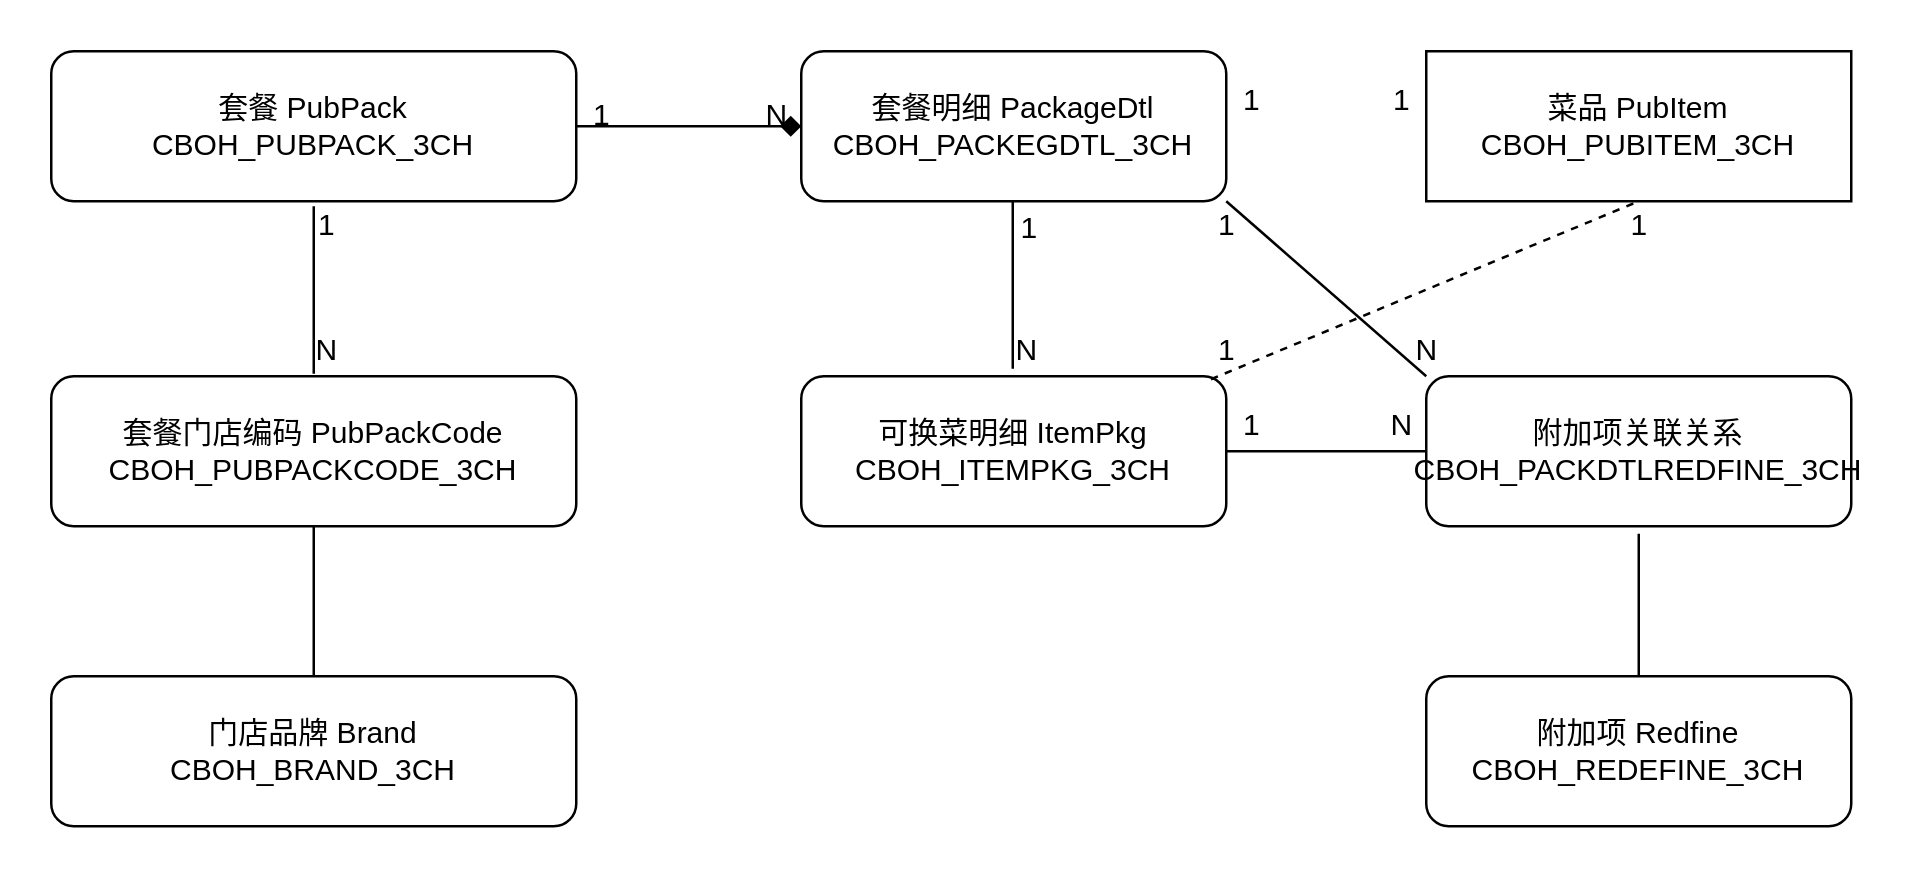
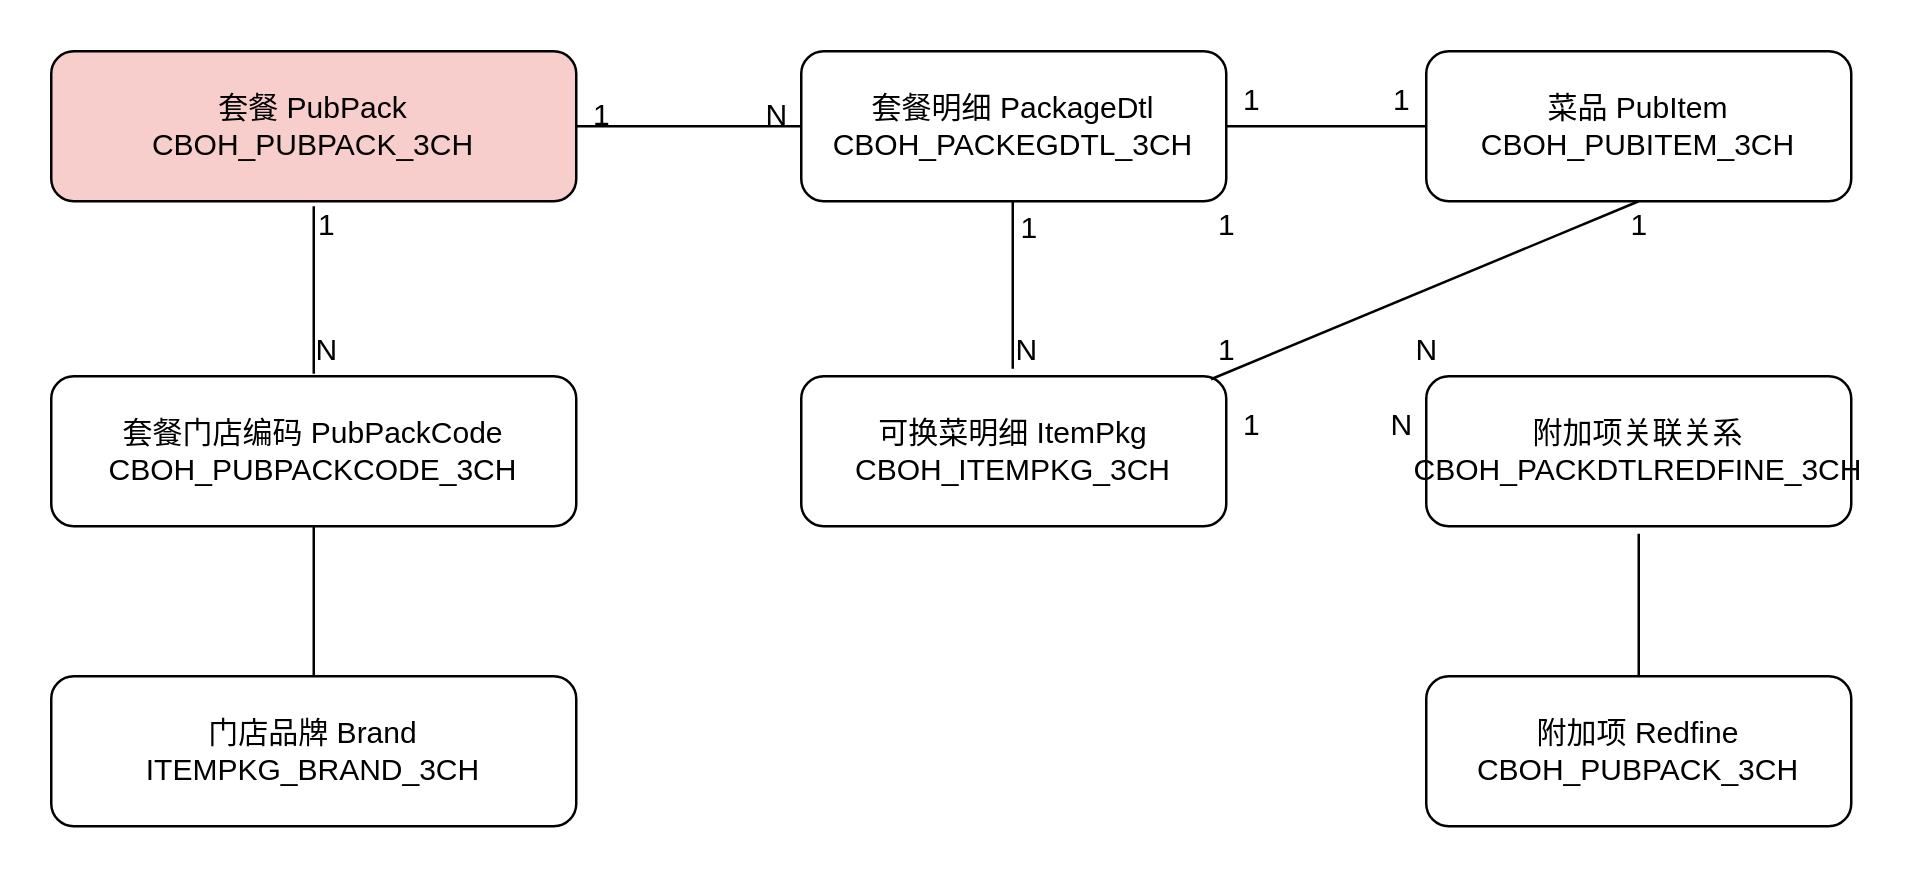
node "套餐 PubPack CBOH_PUBPACK_3CH": fillcolor #ffffff -> #f8cecc
edge "套餐 PubPack CBOH_PUBPACK_3CH" -> "套餐明细 PackageDtl CBOH_PACKEGDTL_3CH": arrowhead diamond -> none
edge "套餐明细 PackageDtl CBOH_PACKEGDTL_3CH" -- "菜品 PubItem CBOH_PUBITEM_3CH": added
node "菜品 PubItem CBOH_PUBITEM_3CH": shape rectangle -> rounded rectangle
edge "套餐明细 PackageDtl CBOH_PACKEGDTL_3CH" -- "附加项关联关系 CBOH_PACKDTLREDFINE_3CH": removed
edge "菜品 PubItem CBOH_PUBITEM_3CH" -- "可换菜明细 ItemPkg CBOH_ITEMPKG_3CH": style dashed -> solid
edge "可换菜明细 ItemPkg CBOH_ITEMPKG_3CH" -- "附加项关联关系 CBOH_PACKDTLREDFINE_3CH": removed
node "门店品牌 Brand CBOH_BRAND_3CH": label "门店品牌 Brand CBOH_BRAND_3CH" -> "门店品牌 Brand ITEMPKG_BRAND_3CH"
node "附加项 Redfine CBOH_REDEFINE_3CH": label "附加项 Redfine CBOH_REDEFINE_3CH" -> "附加项 Redfine CBOH_PUBPACK_3CH"
